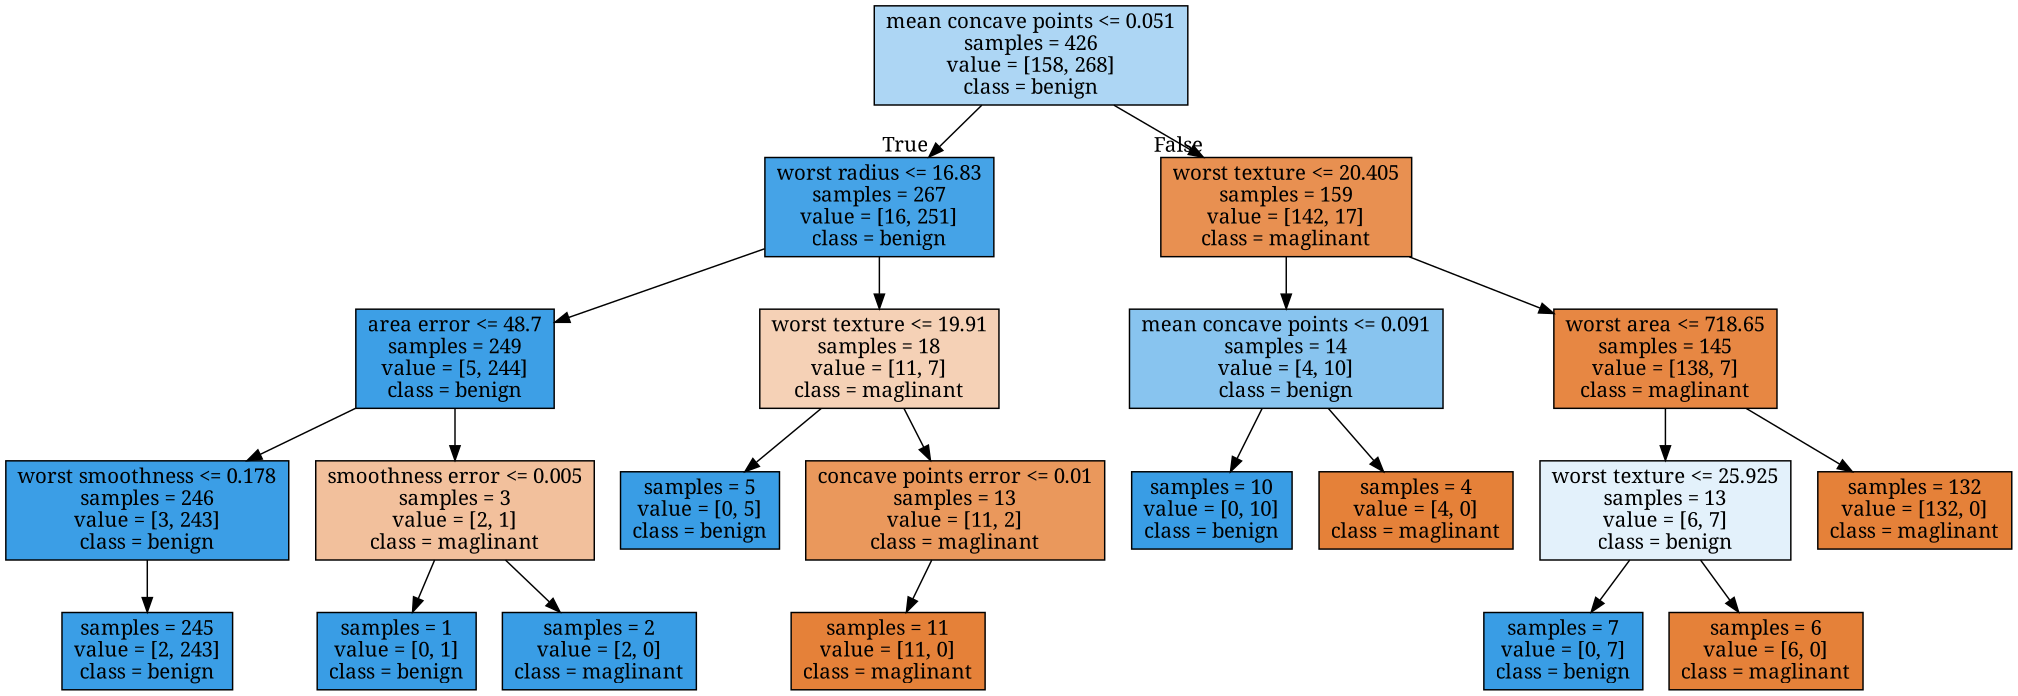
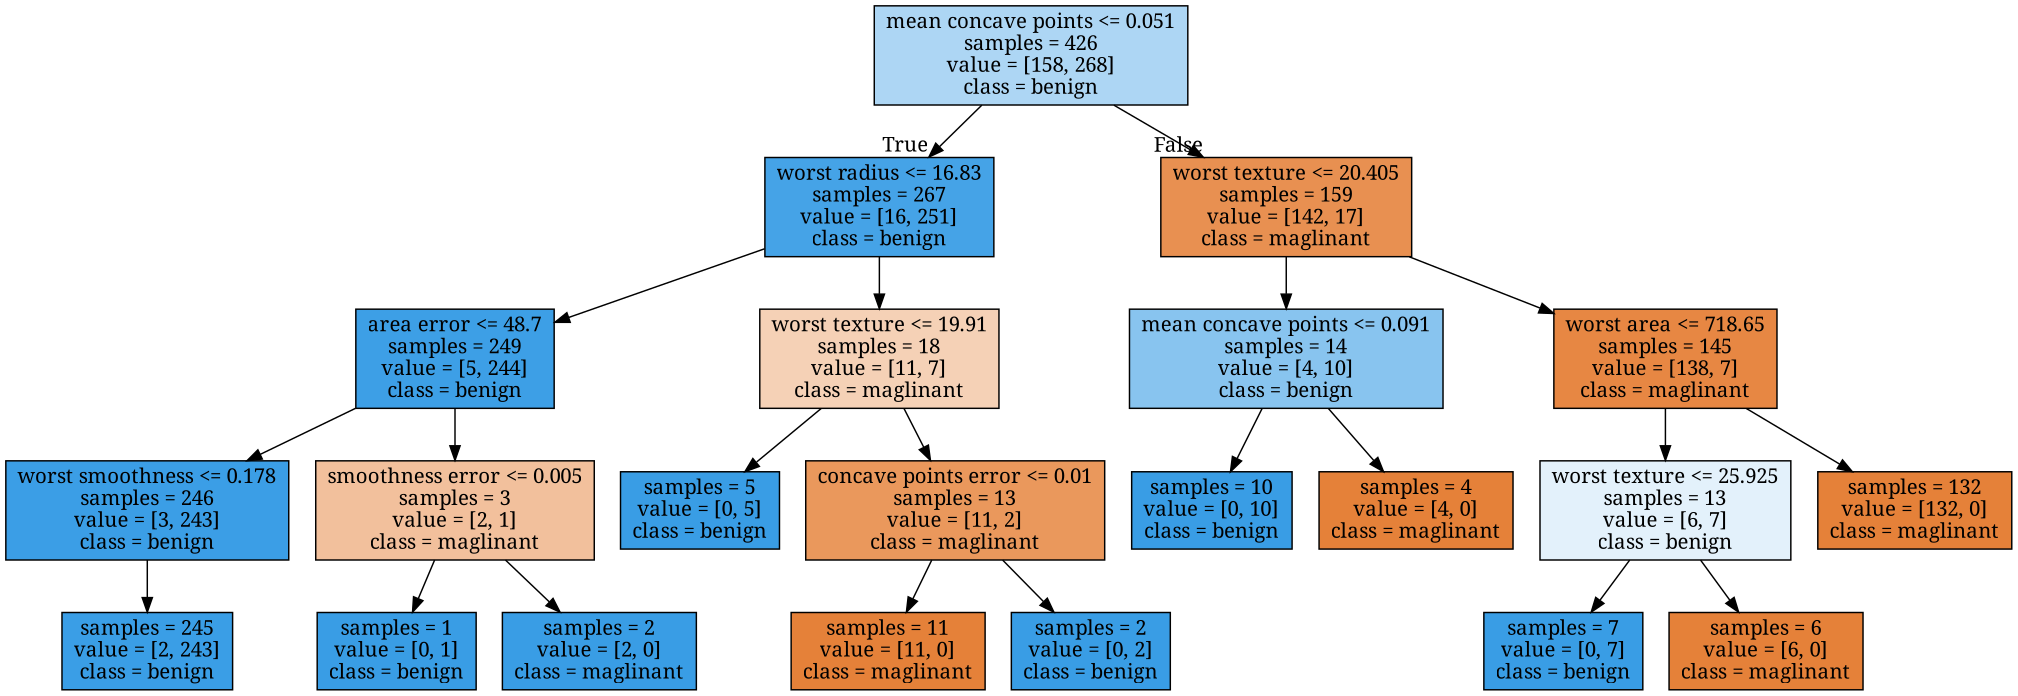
node "samples = 2 value = [0, 2] class = benign": added
